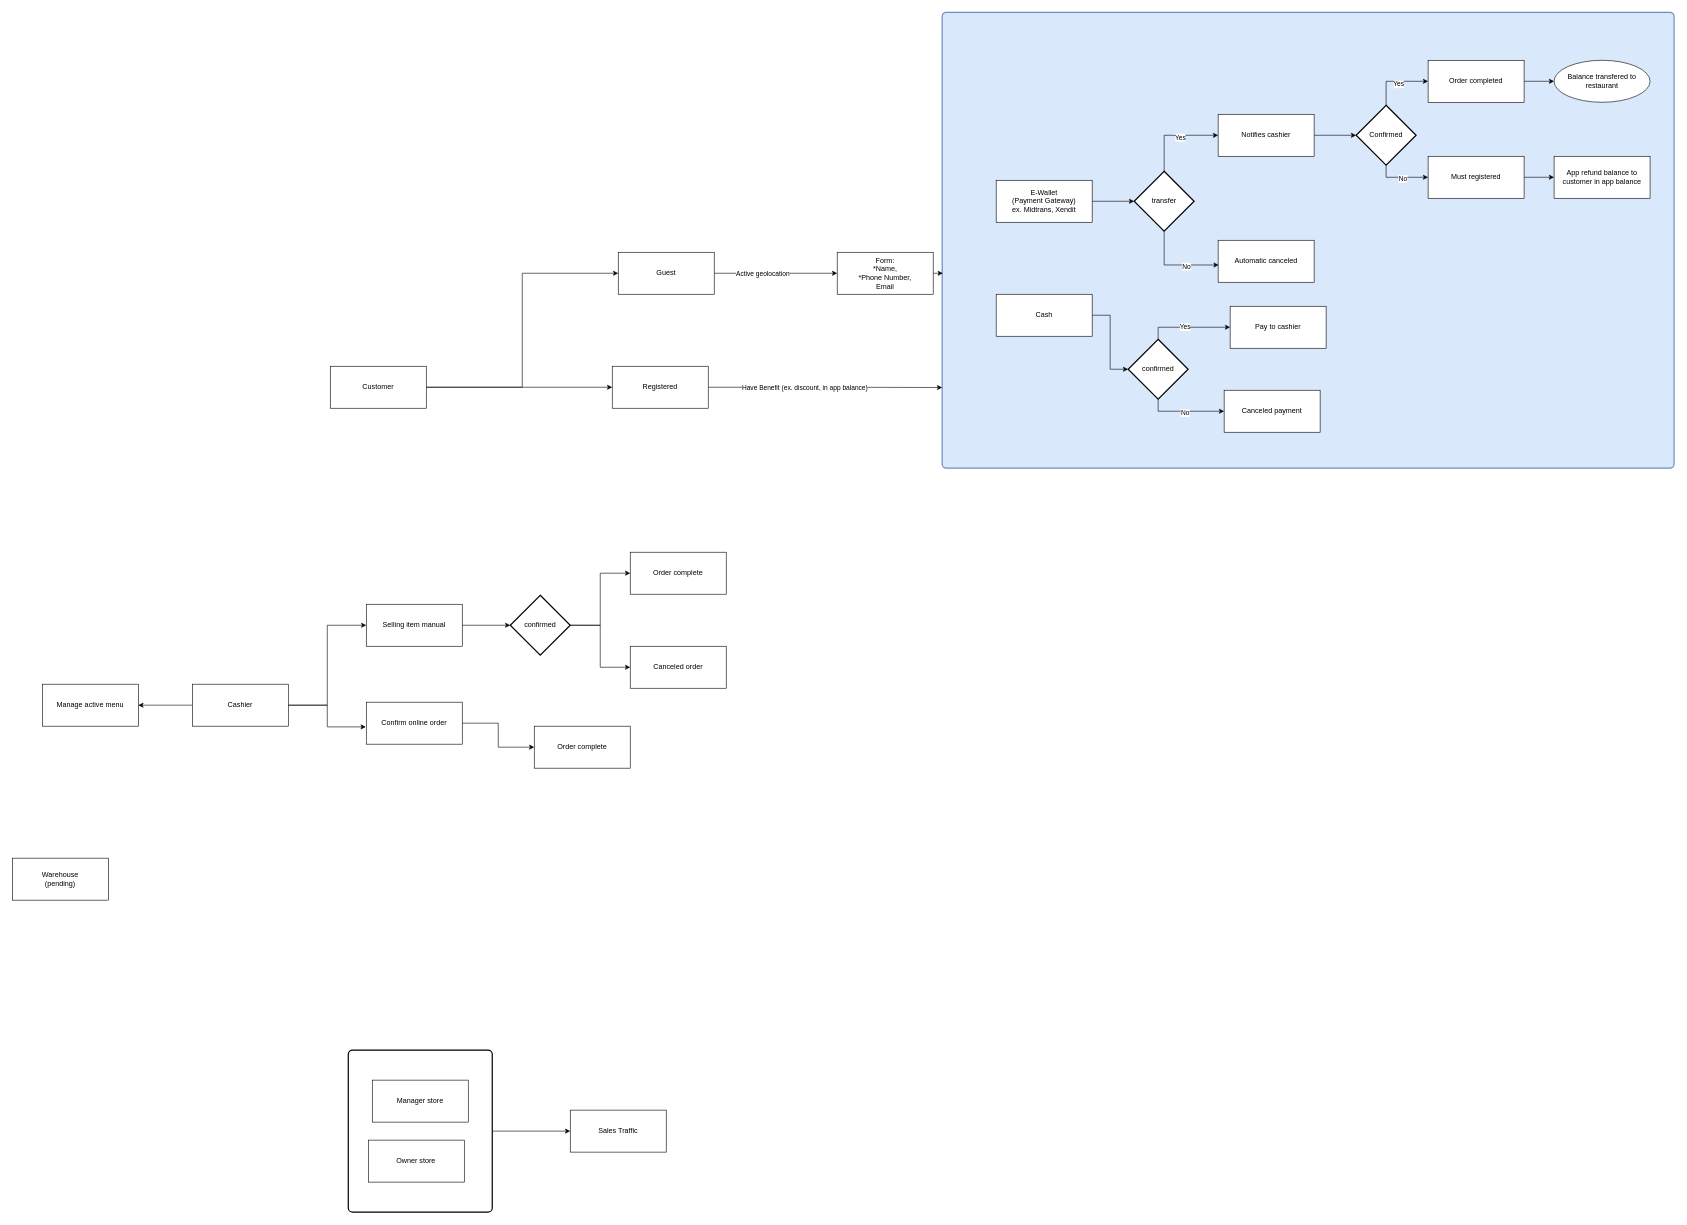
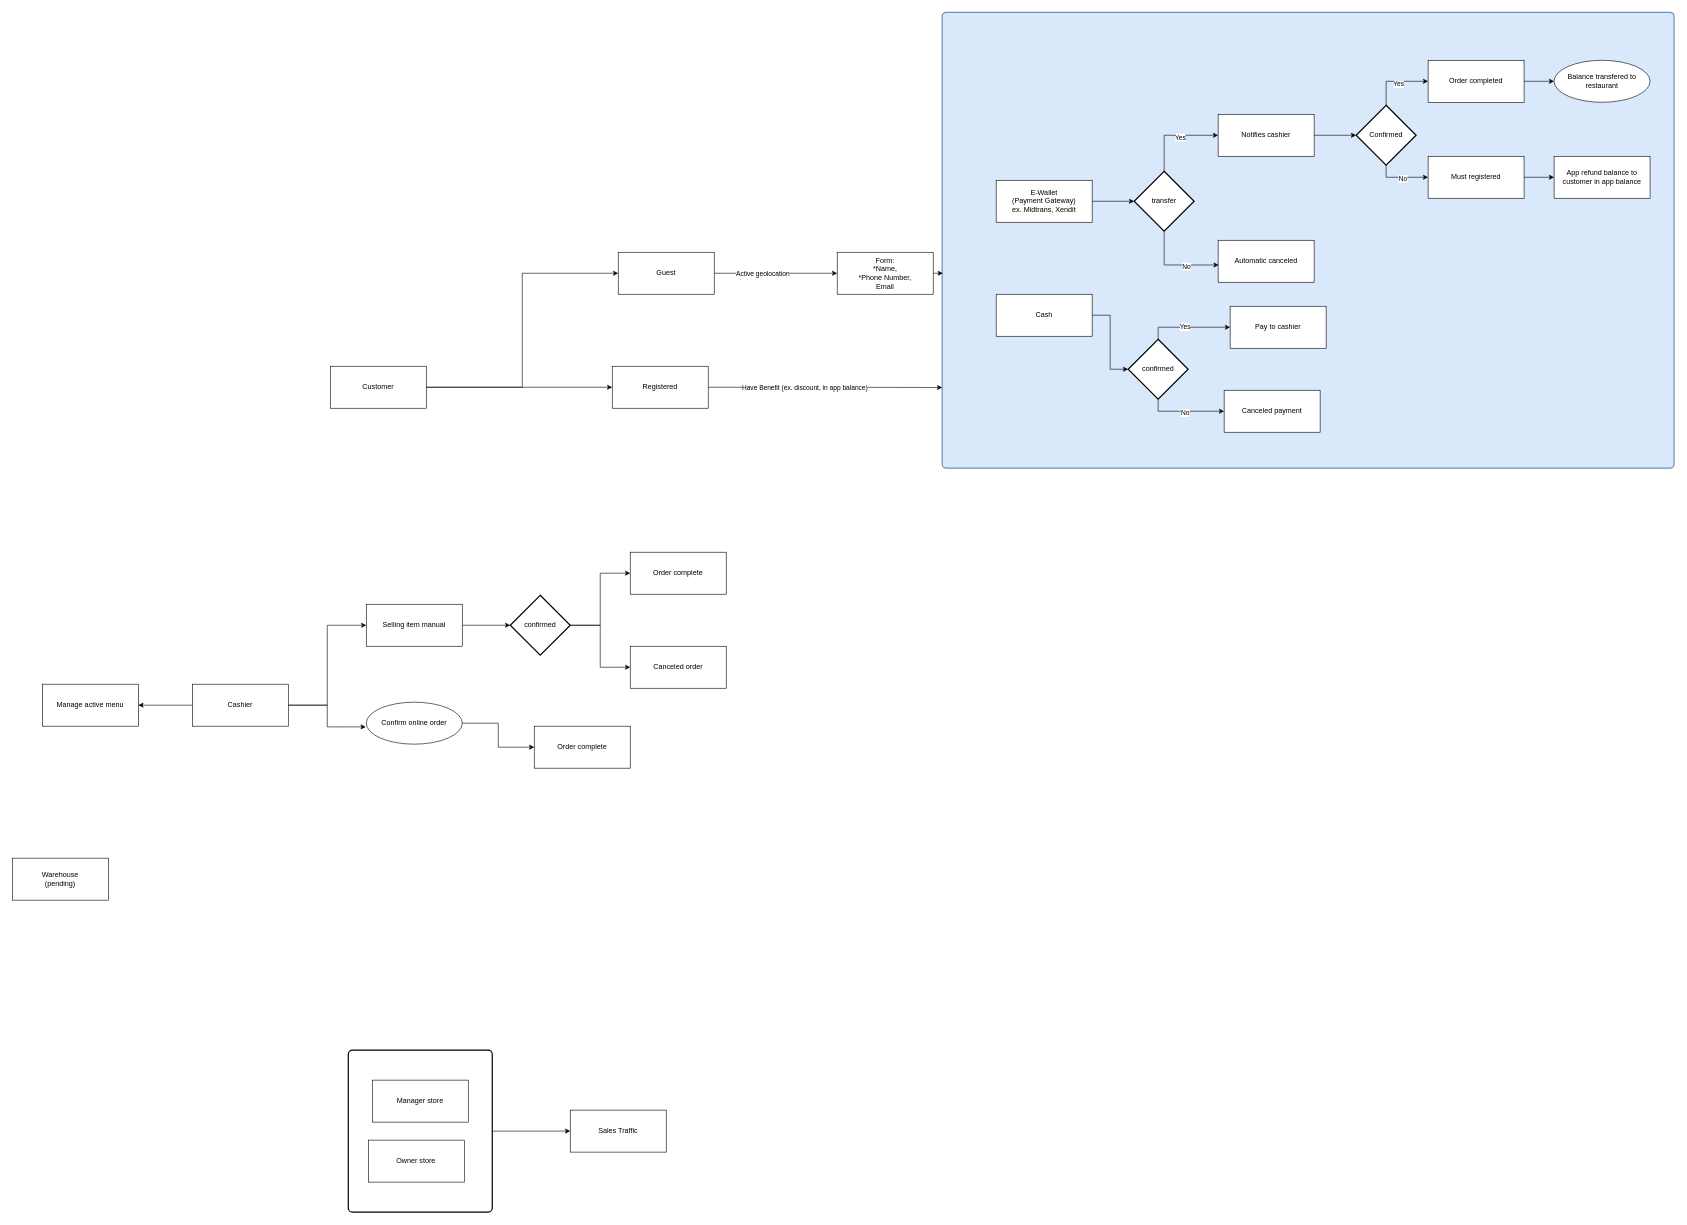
node "Confirm online order": shape rectangle -> ellipse
